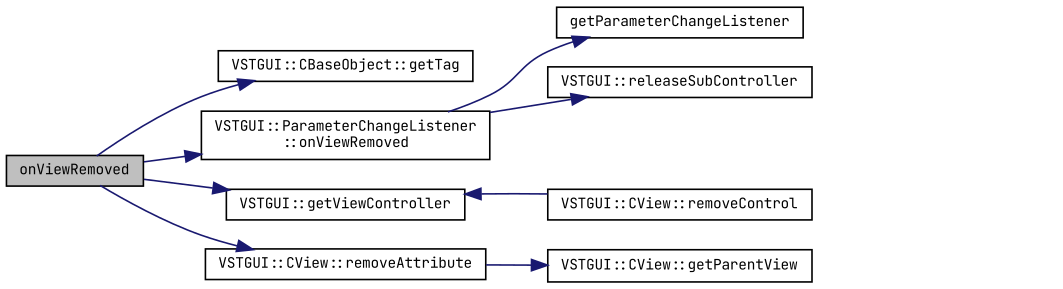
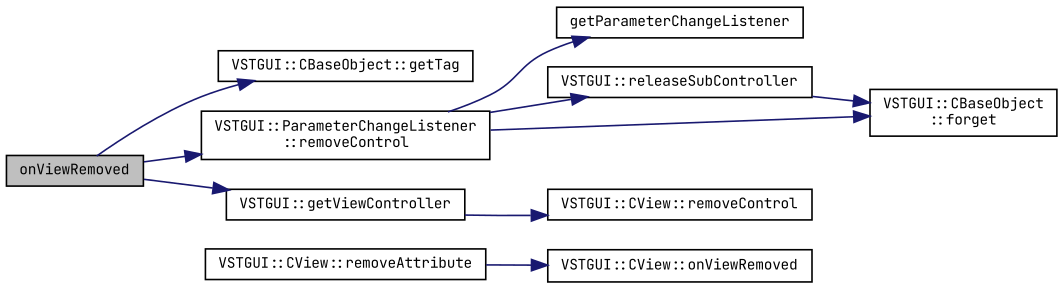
node "VSTGUI::CBaseObject ::forget": added
node "VSTGUI::ParameterChangeListener ::onViewRemoved": label "VSTGUI::ParameterChangeListener ::onViewRemoved" -> "VSTGUI::ParameterChangeListener ::removeControl"
edge "VSTGUI::CView::removeControl" -> "VSTGUI::getViewController": reversed
edge "onViewRemoved" -> "VSTGUI::CView::removeAttribute": removed
node "VSTGUI::CView::getParentView": label "VSTGUI::CView::getParentView" -> "VSTGUI::CView::onViewRemoved"
